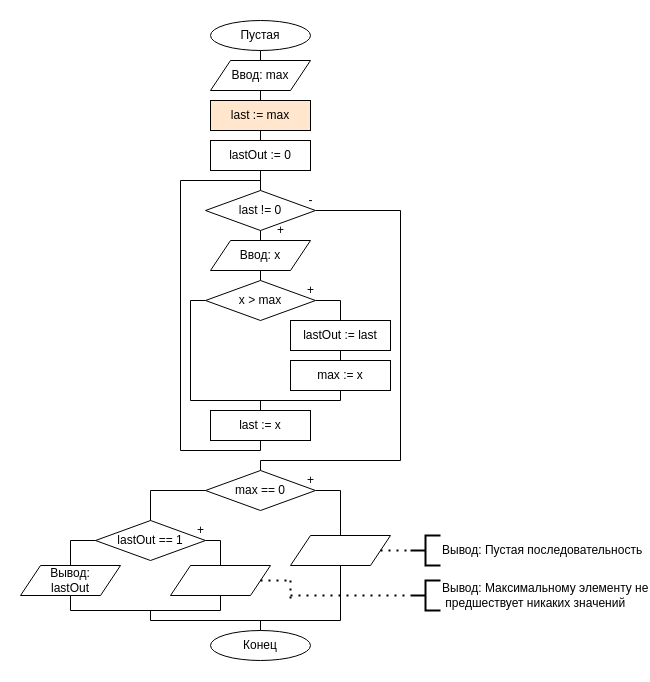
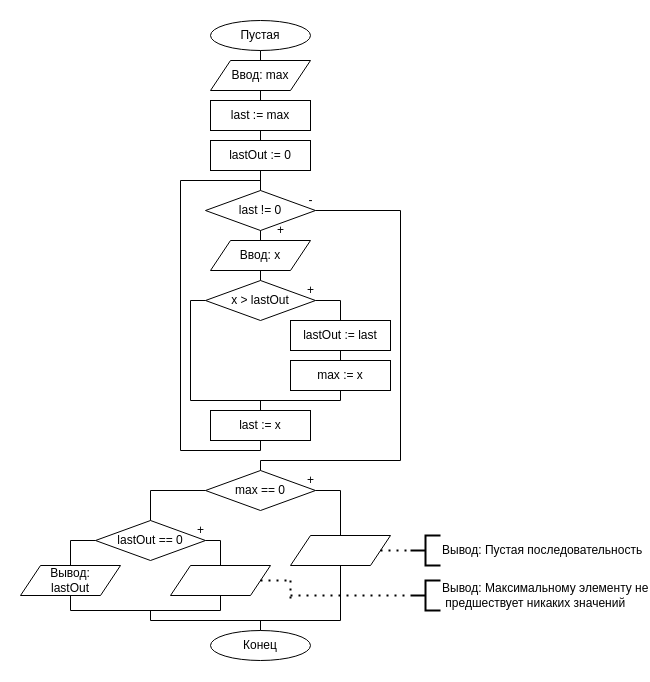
node "last := max": fillcolor #ffe6cc -> #ffffff
node "x > max": label "x > max" -> "x > lastOut"
node "lastOut == 1": label "lastOut == 1" -> "lastOut == 0"
